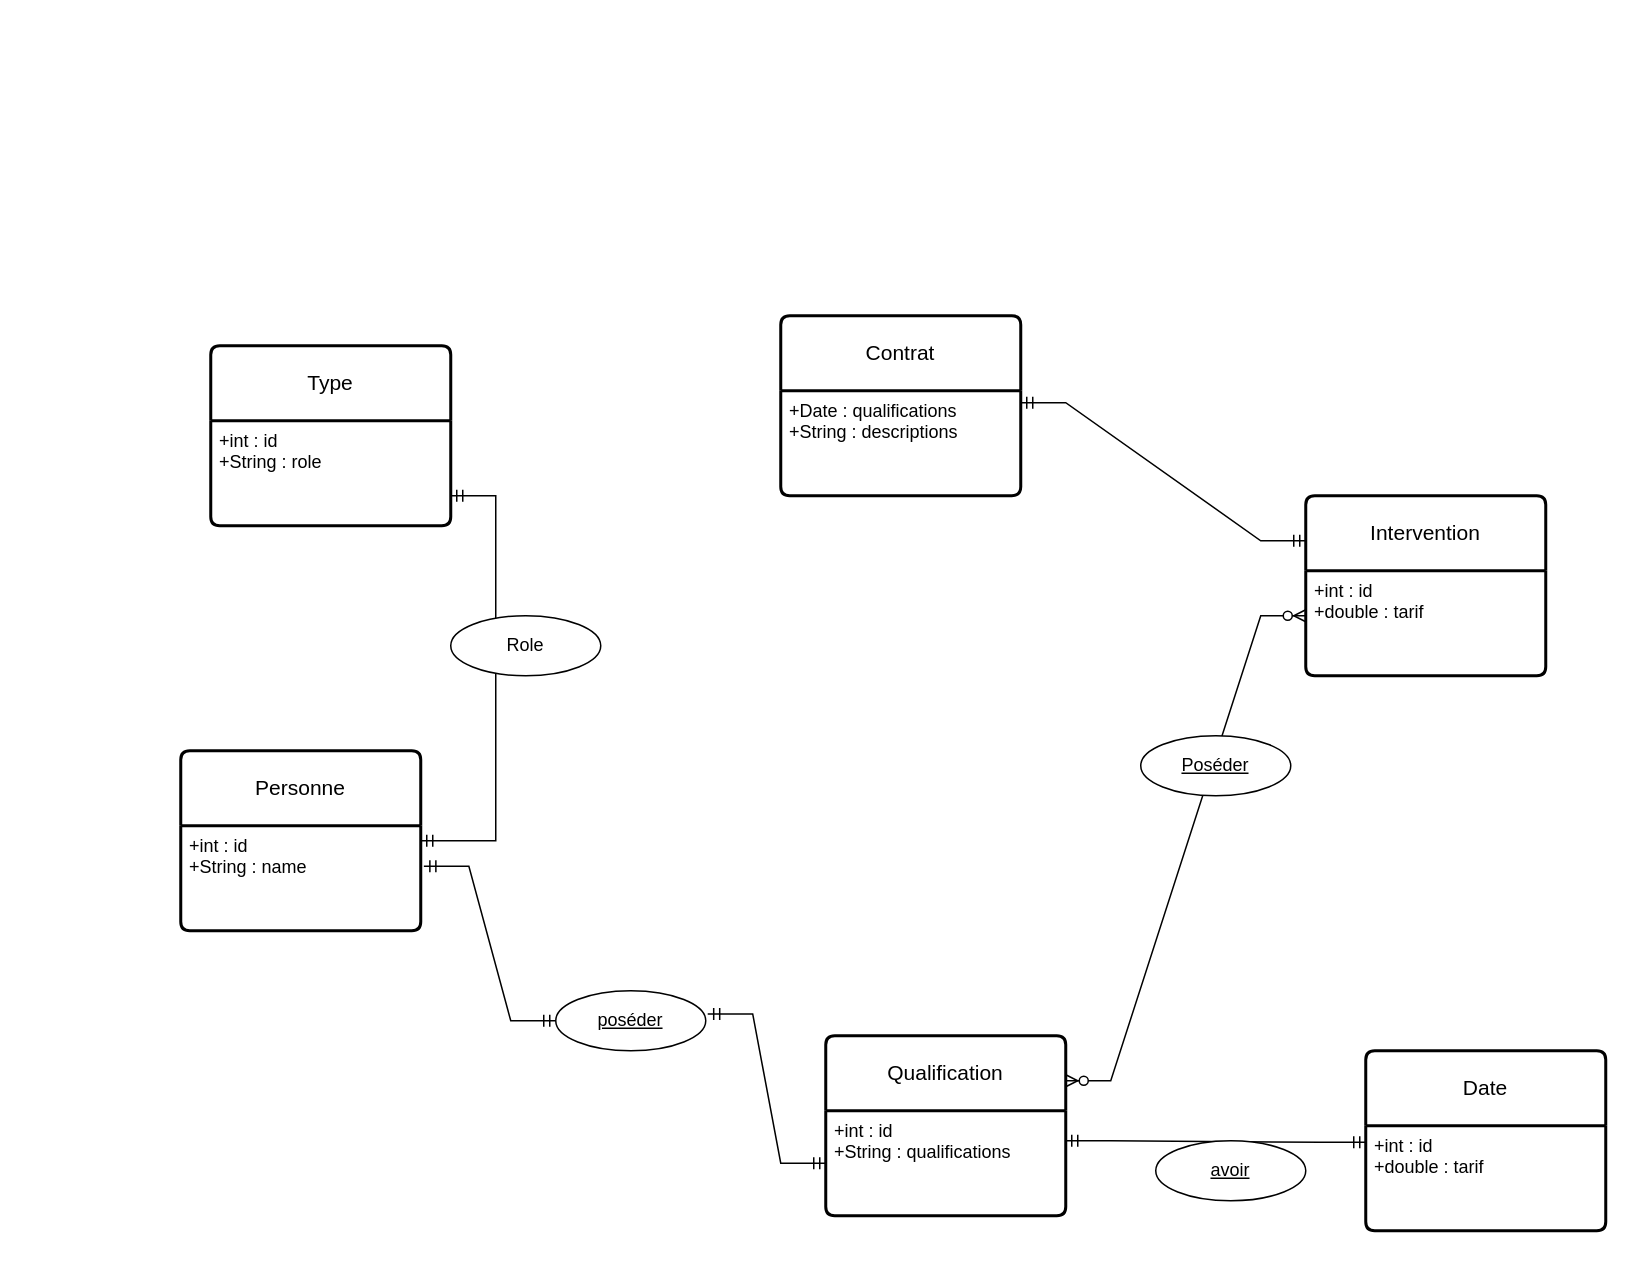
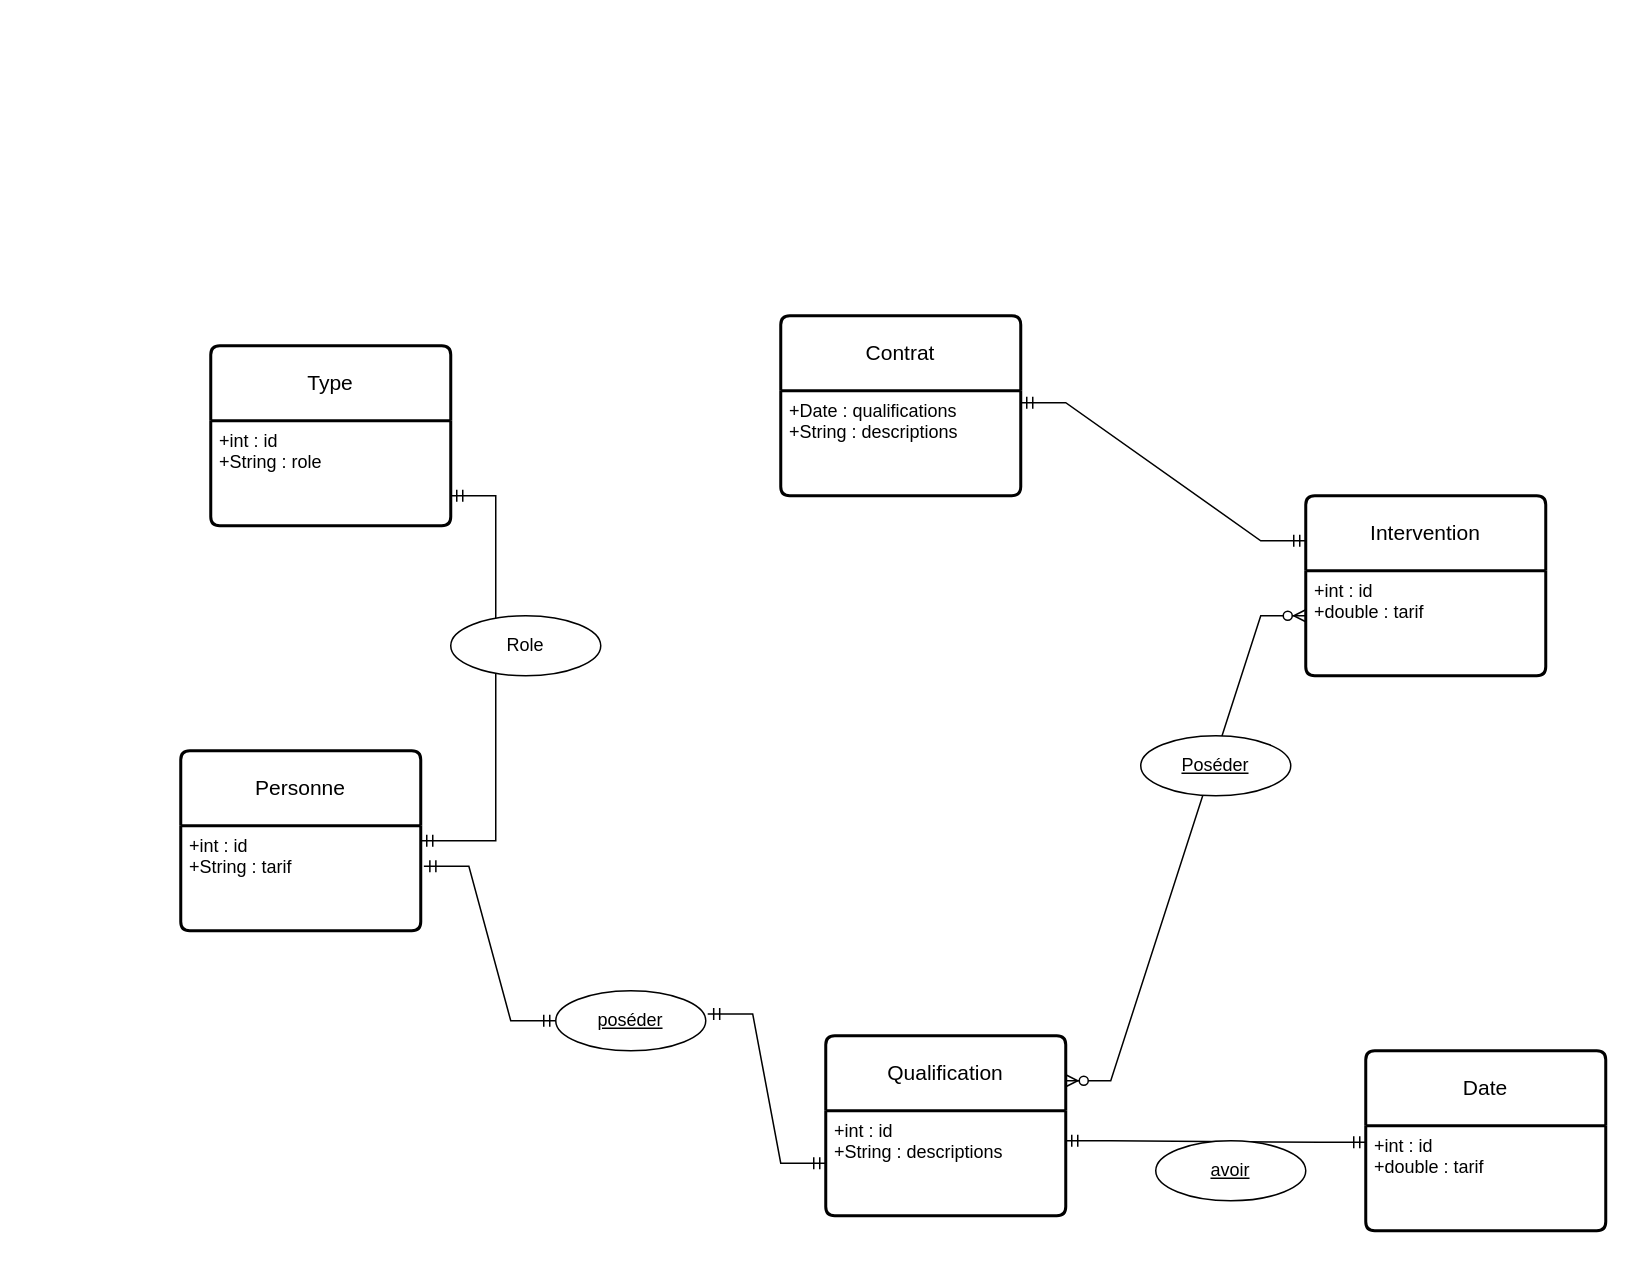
node "+int : id +String : name": label "+int : id +String : name" -> "+int : id +String : tarif"
node "+int : id +String : qualifications": label "+int : id +String : qualifications" -> "+int : id +String : descriptions"
